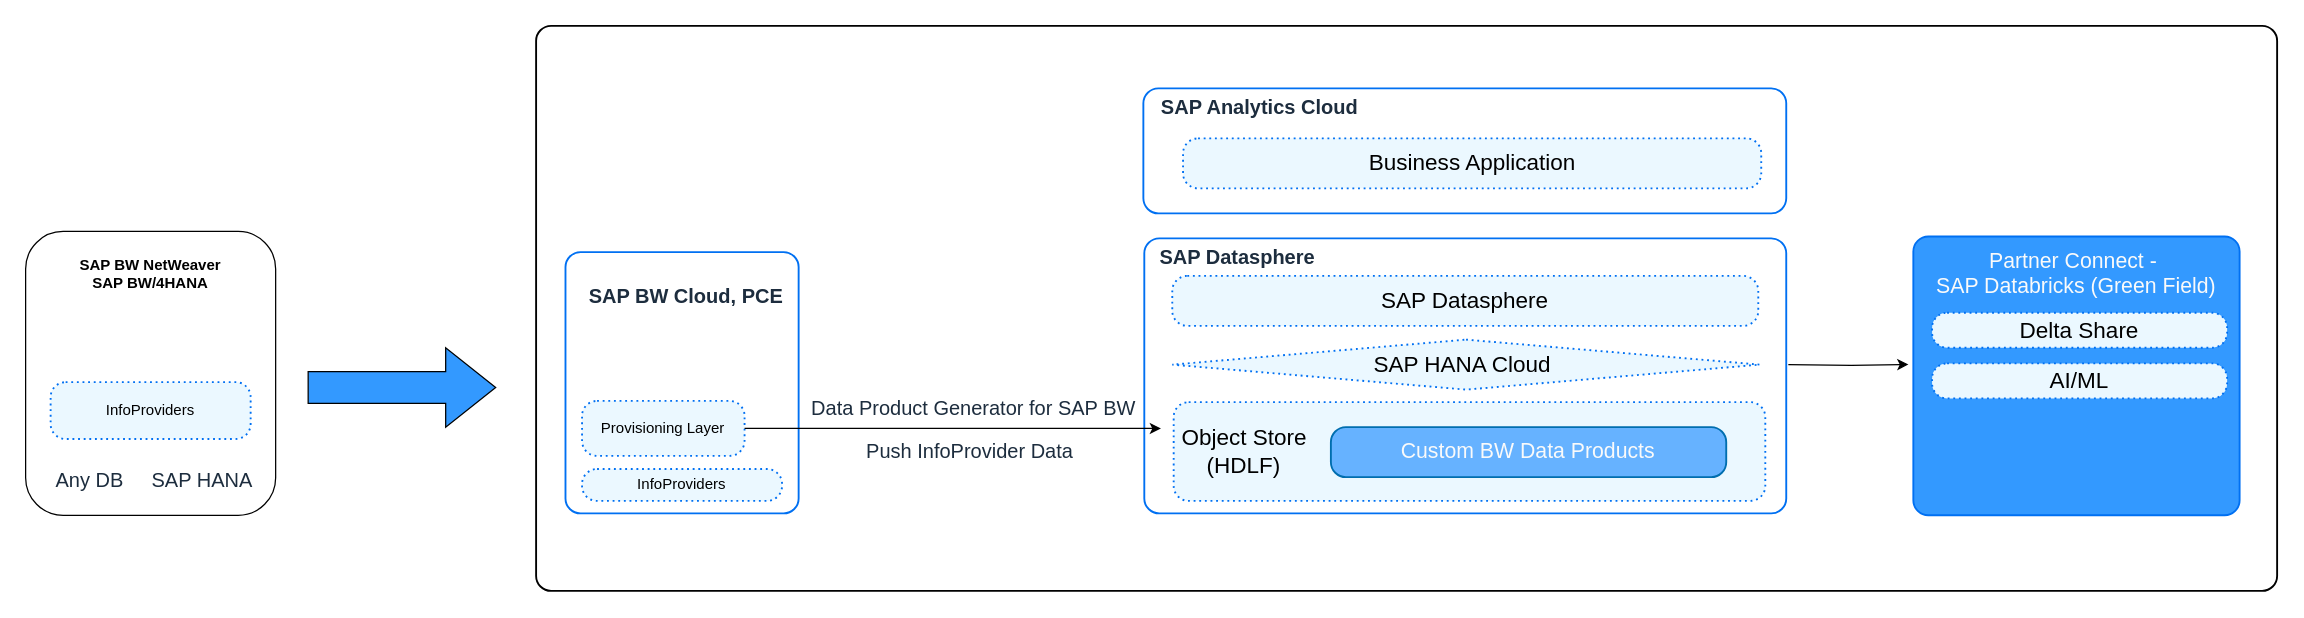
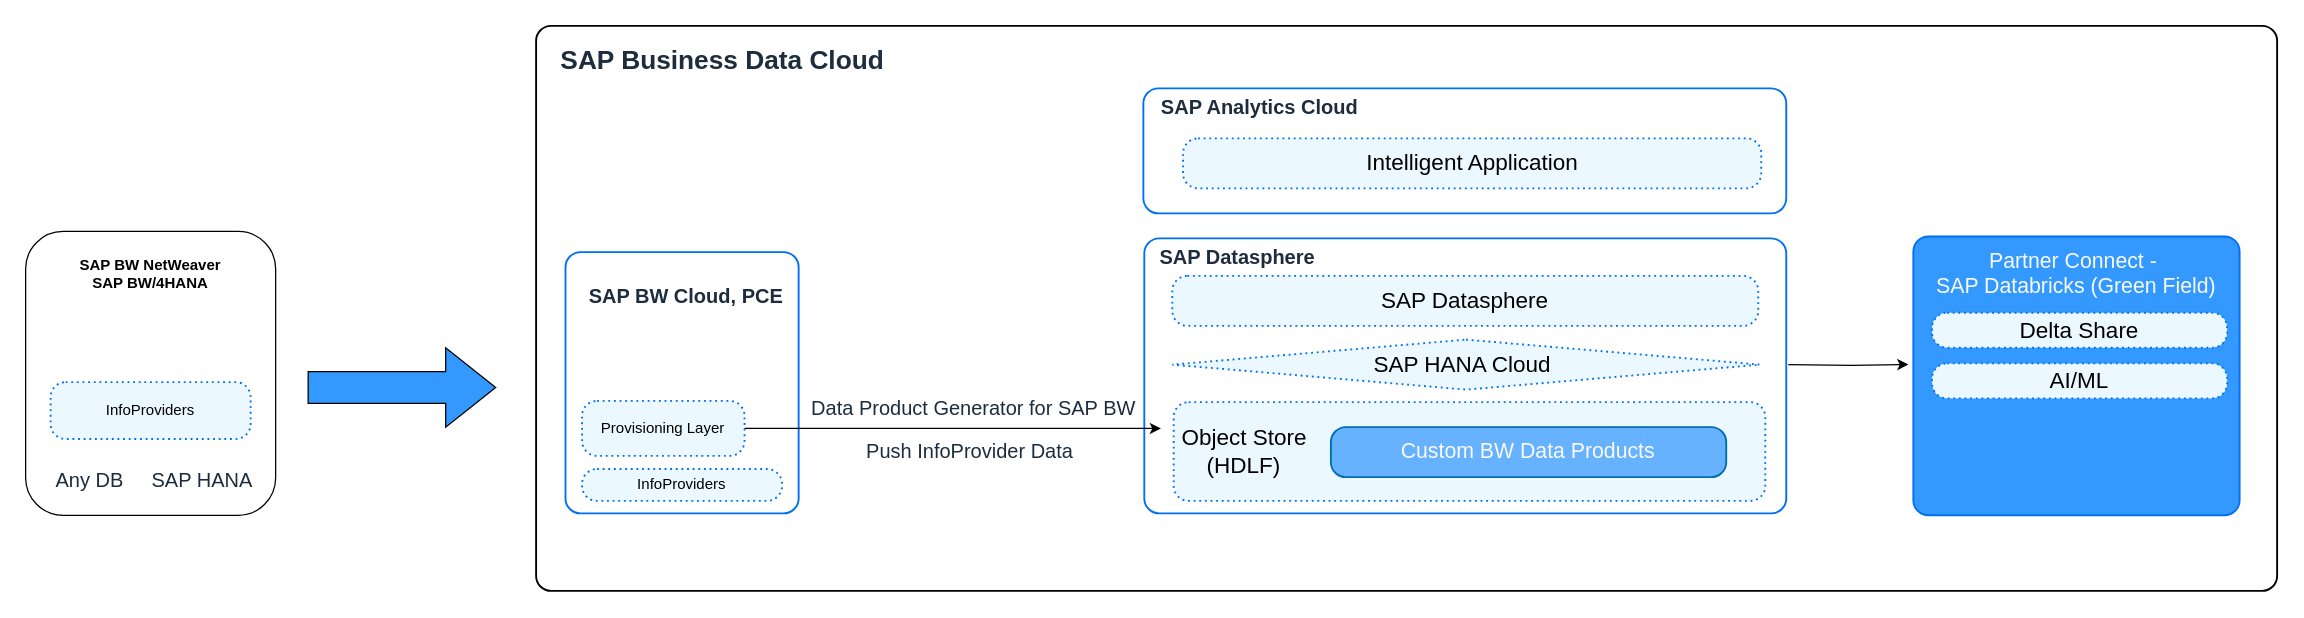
node "SAP Business Data Cloud": added
node "Business Application": label "Business Application" -> "Intelligent Application"
